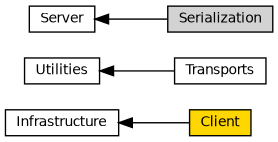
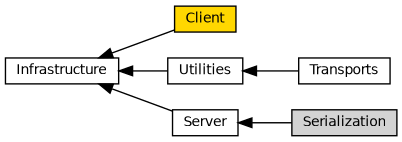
edge "Utilities" -> "Infrastructure": added
edge "Server" -> "Infrastructure": added
